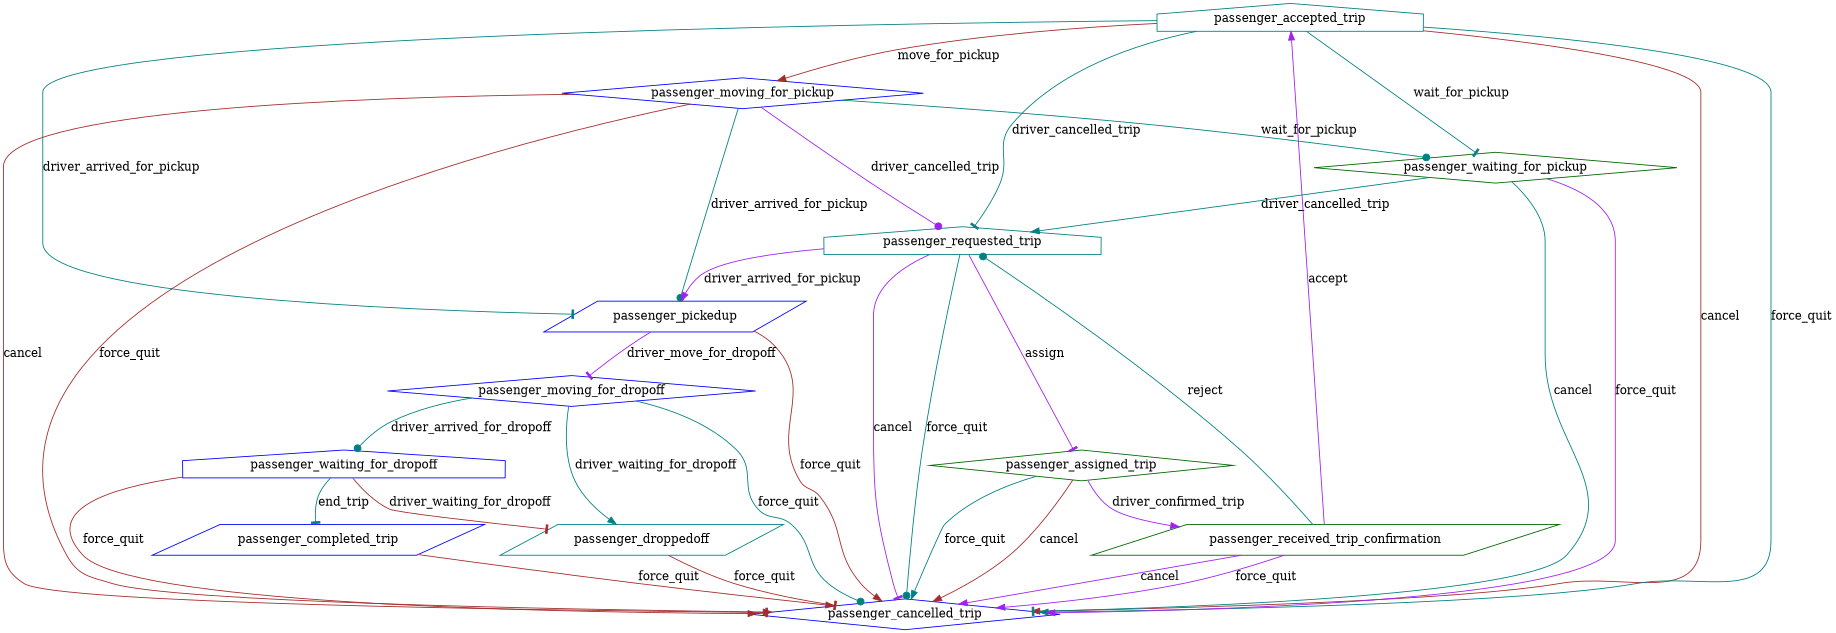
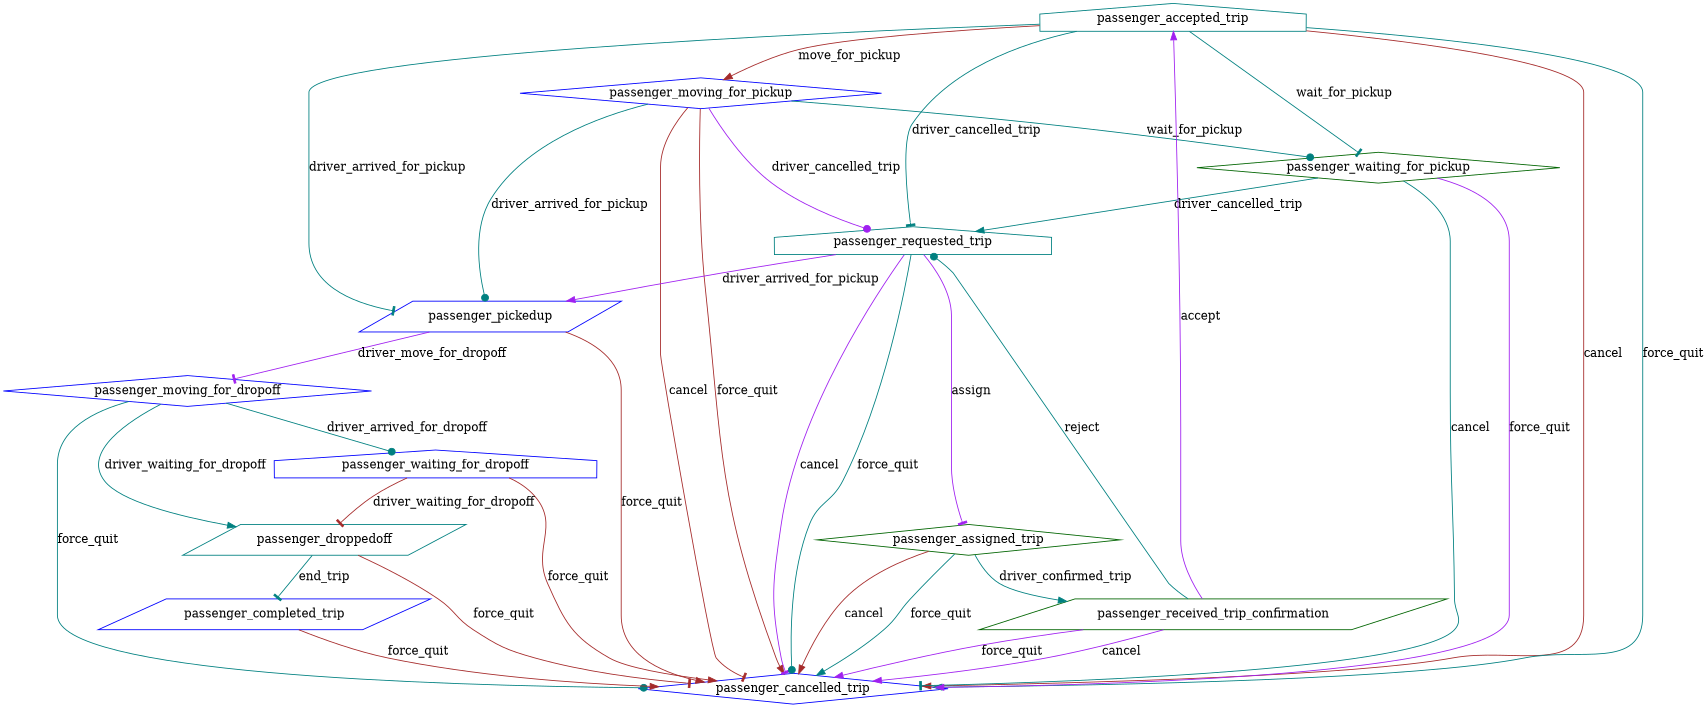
edge "passenger_waiting_for_dropoff" -> "passenger_completed_trip": now "passenger_droppedoff" -> "passenger_completed_trip"
edge "passenger_assigned_trip" -> "passenger_received_trip_confirmation": color purple -> teal
